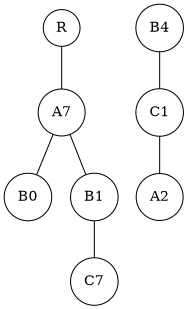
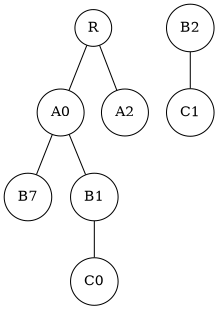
node "B4": label "B4" -> "B2"
node "A7": label "A7" -> "A0"
edge "C1" -- "A2": now "R" -- "A2"
node "B0": label "B0" -> "B7"
node "C7": label "C7" -> "C0"
